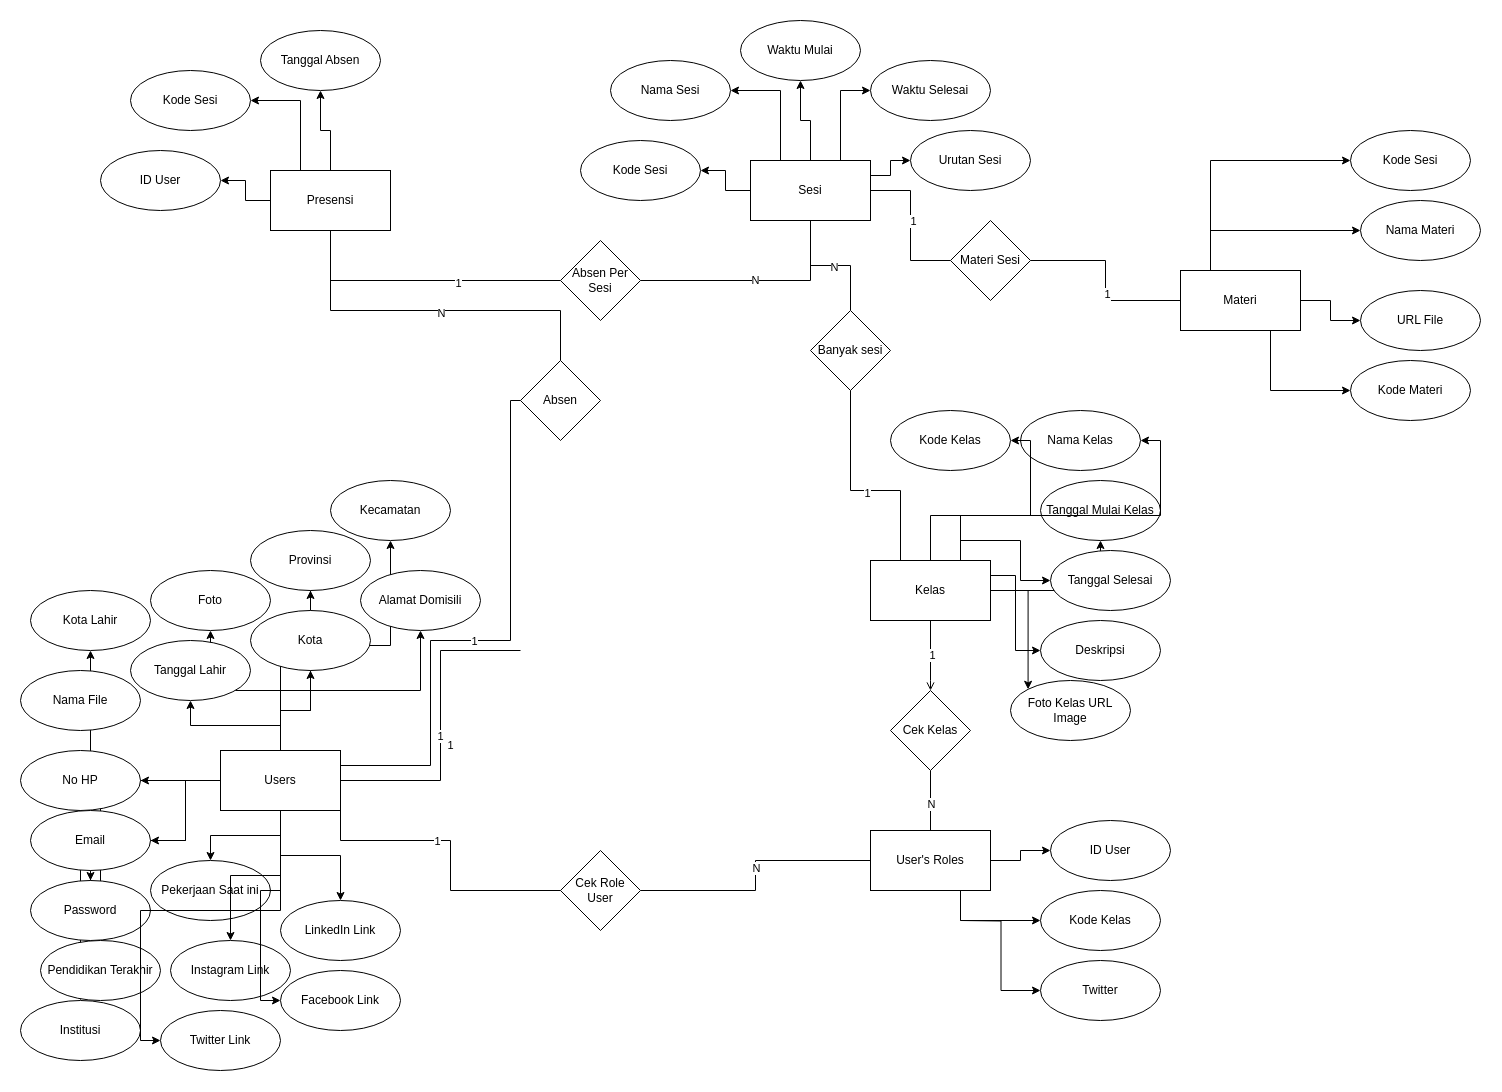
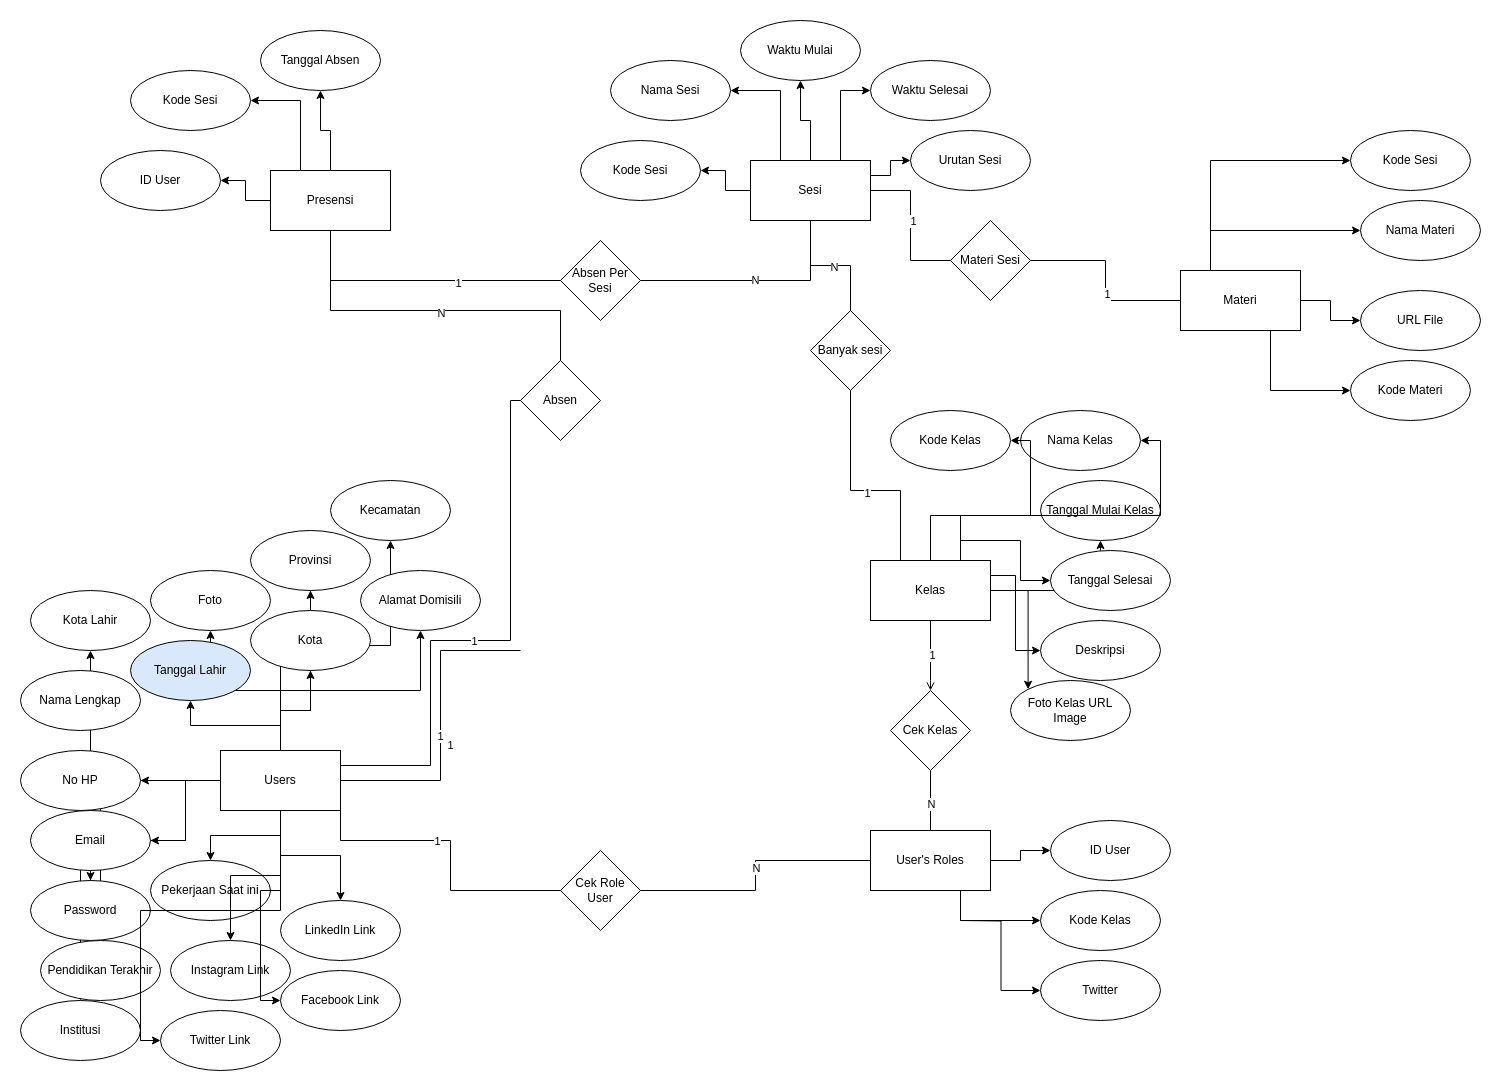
node "Tanggal Lahir": fillcolor #ffffff -> #dae8fc
node "Nama File": label "Nama File" -> "Nama Lengkap"
